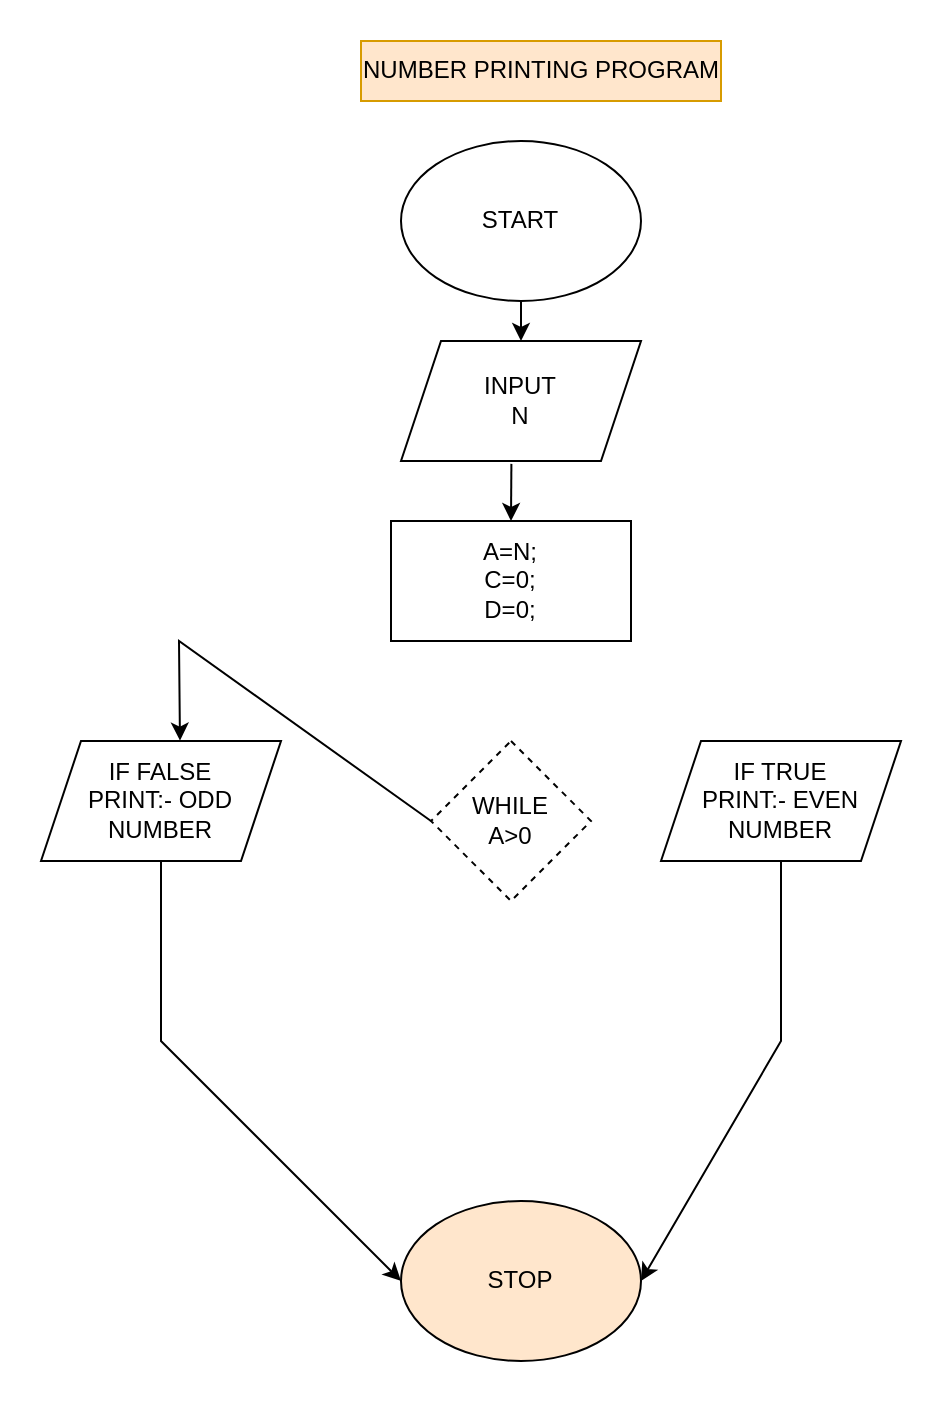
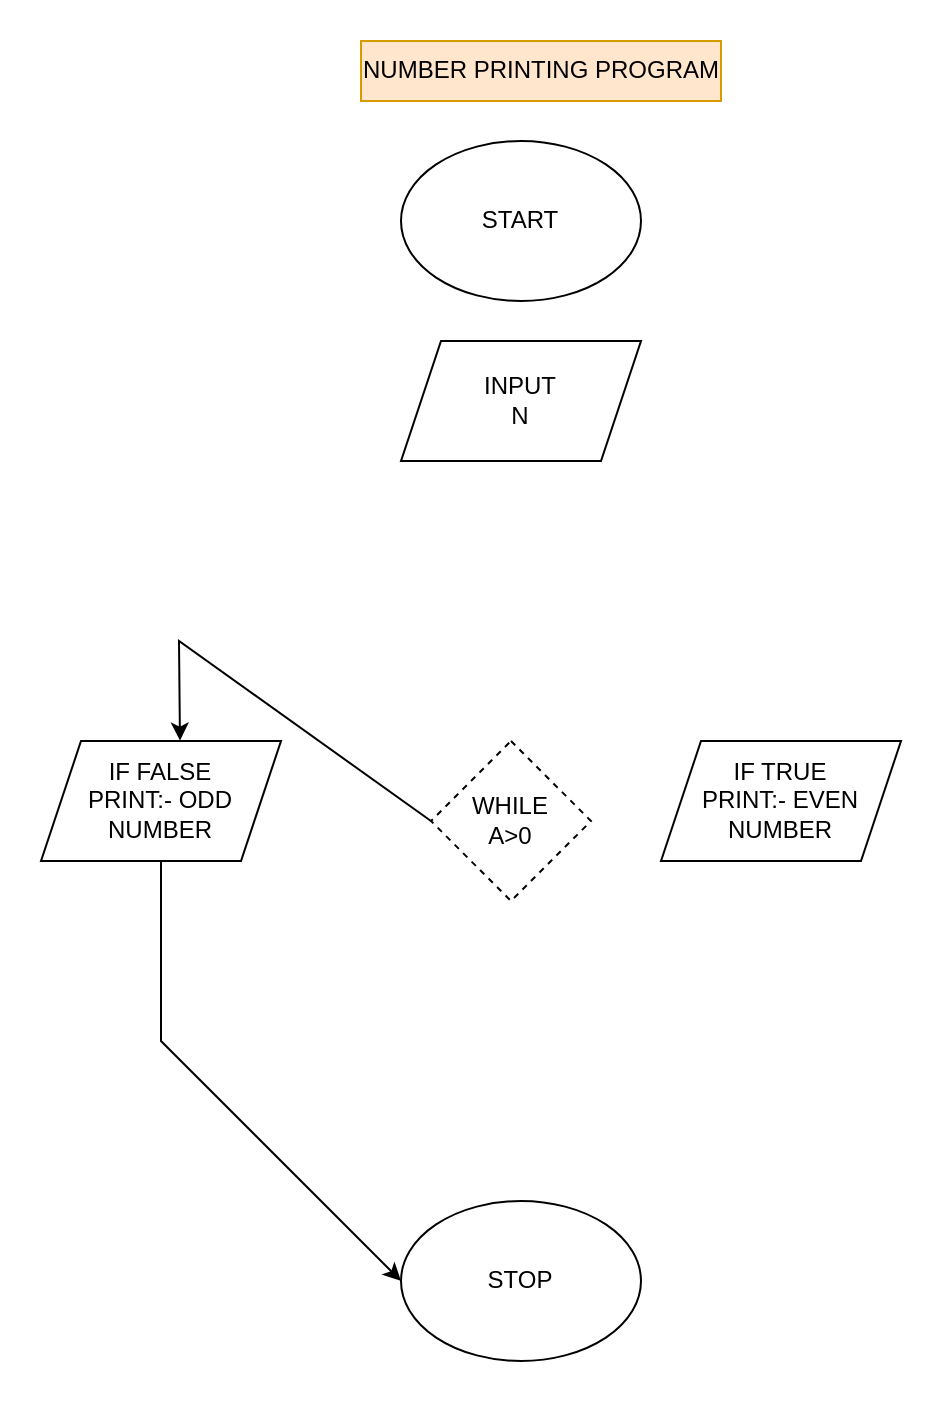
edge "START" -> "INPUT N": removed
edge "INPUT N" -> "A=N; C=0; D=0;": removed
node "A=N; C=0; D=0;": removed
edge "IF TRUE PRINT:- EVEN NUMBER" -> "STOP": removed
node "STOP": fillcolor #ffe6cc -> #ffffff
